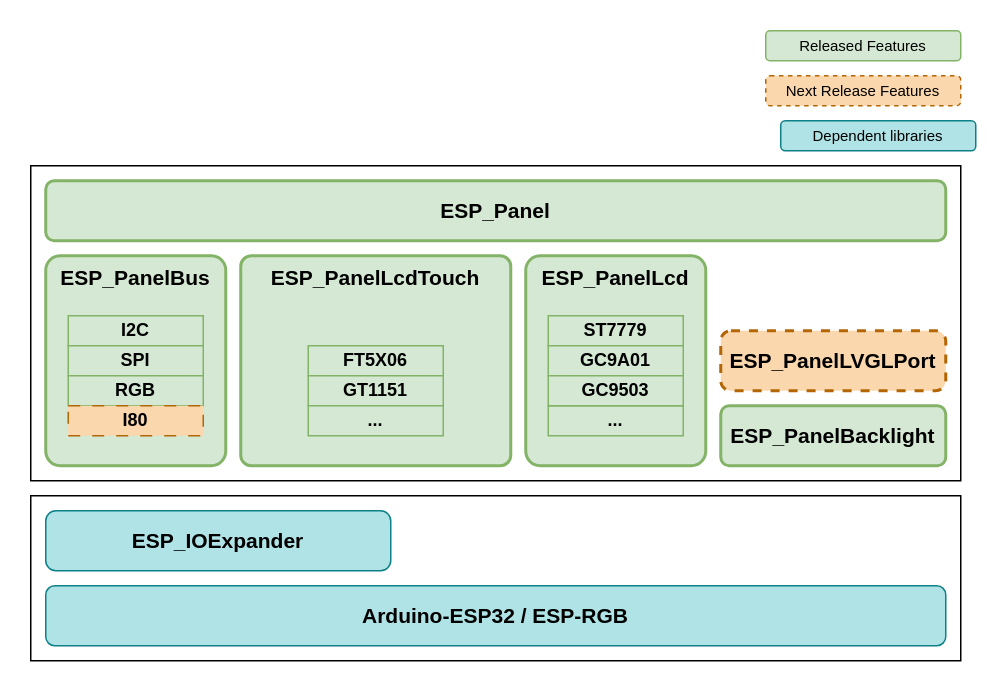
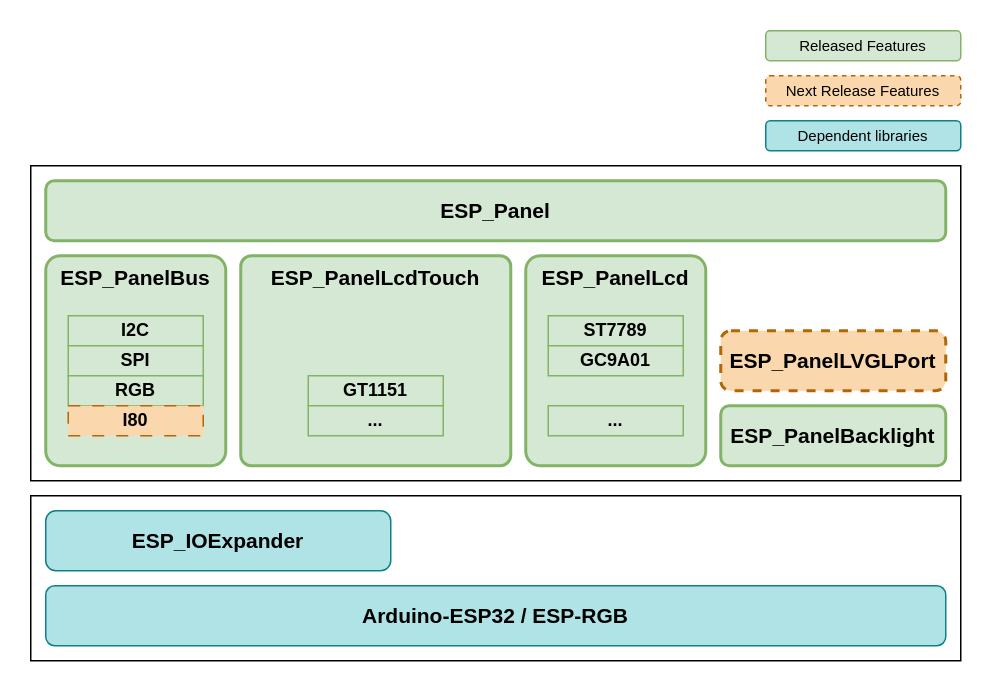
node "Dependent libraries": moved (878, 136) -> (863, 136)
node "ST7779": label "ST7779" -> "ST7789"
node "FT5X06": removed
node "GC9503": removed
